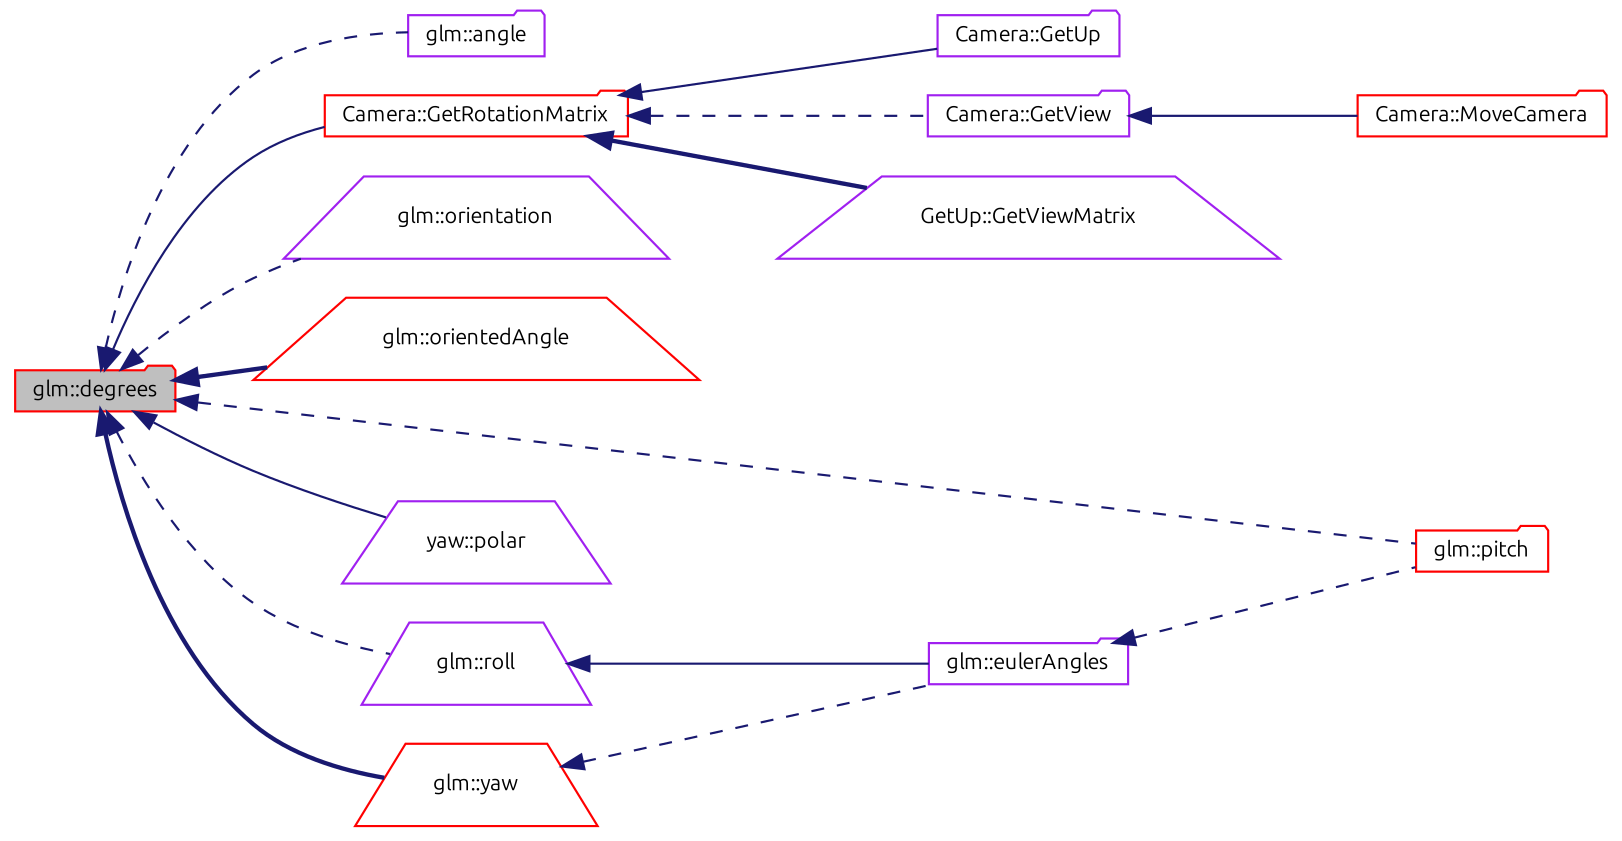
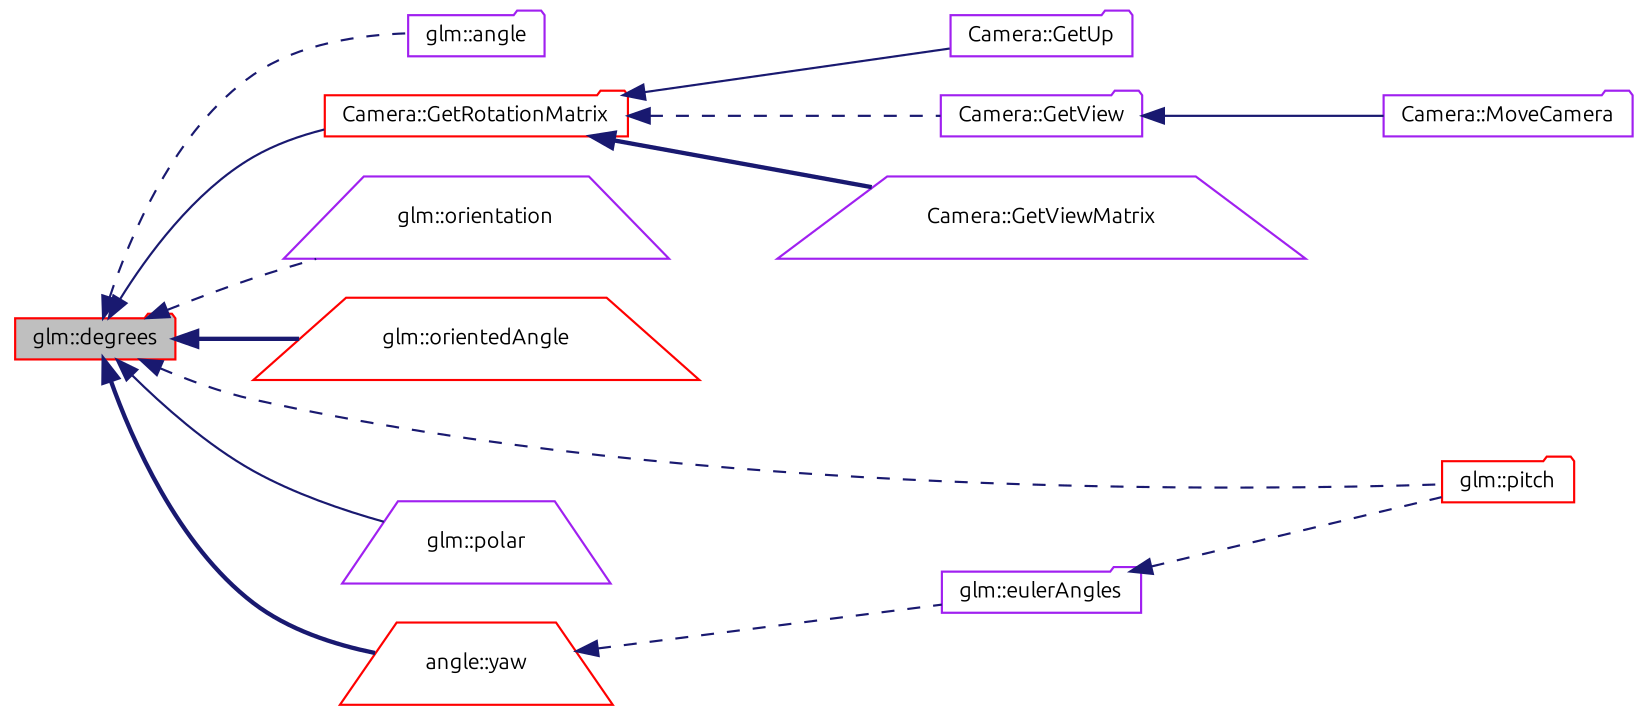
node "Camera::MoveCamera": color red -> purple
node "GetUp::GetViewMatrix": label "GetUp::GetViewMatrix" -> "Camera::GetViewMatrix"
node "yaw::polar": label "yaw::polar" -> "glm::polar"
node "glm::roll": removed
node "glm::yaw": label "glm::yaw" -> "angle::yaw"
